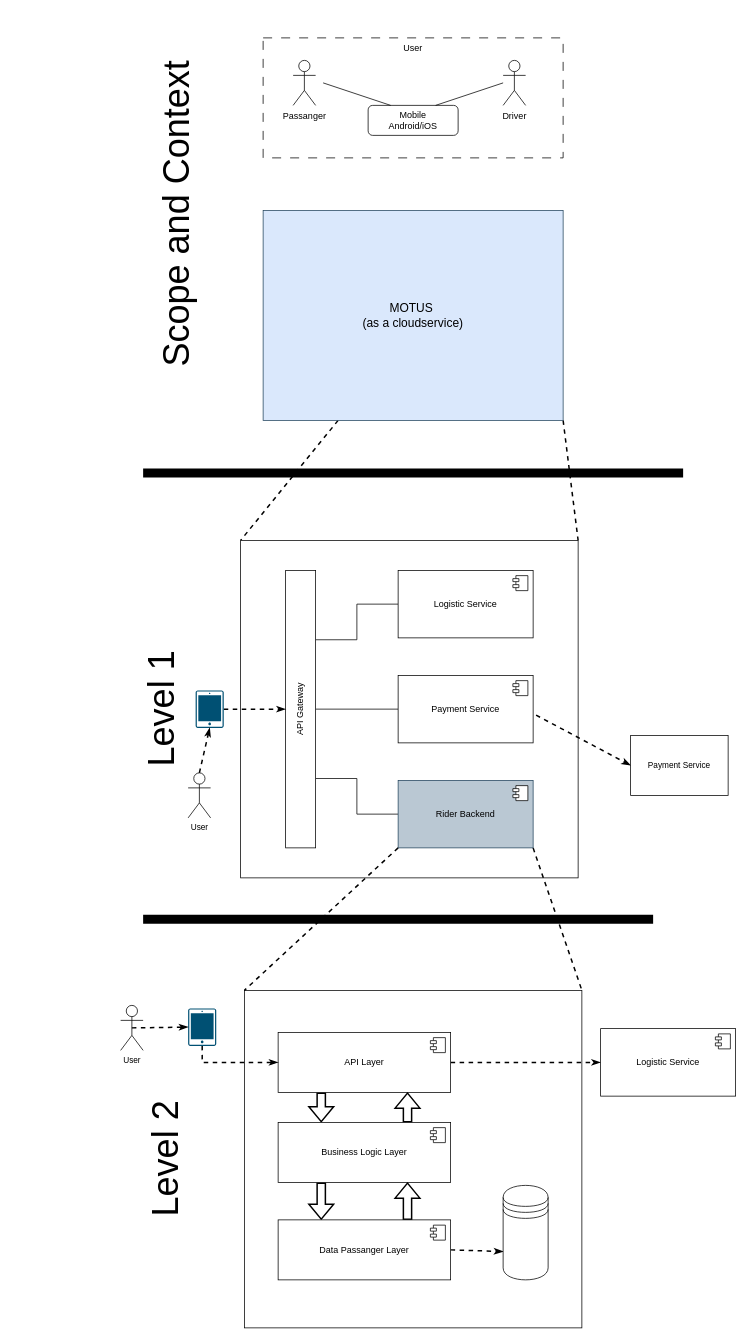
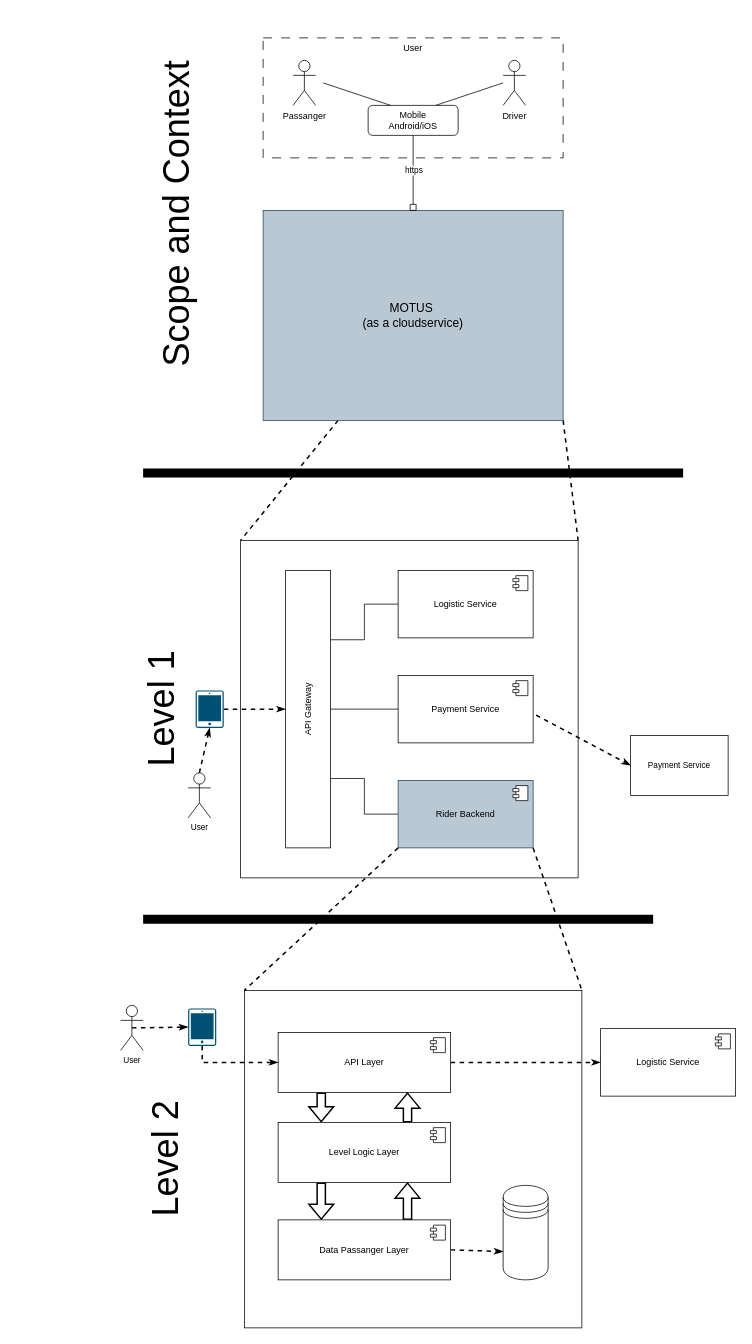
edge "Mobile Android/iOS" -> "MOTUS (as a cloudservice)": added, label "https"
node "MOTUS (as a cloudservice)": fillcolor #dae8fc -> #bac8d3
node "API Gateway": size 30x278 -> 45x278
node "Business Logic Layer": label "Business Logic Layer" -> "Level Logic Layer"
